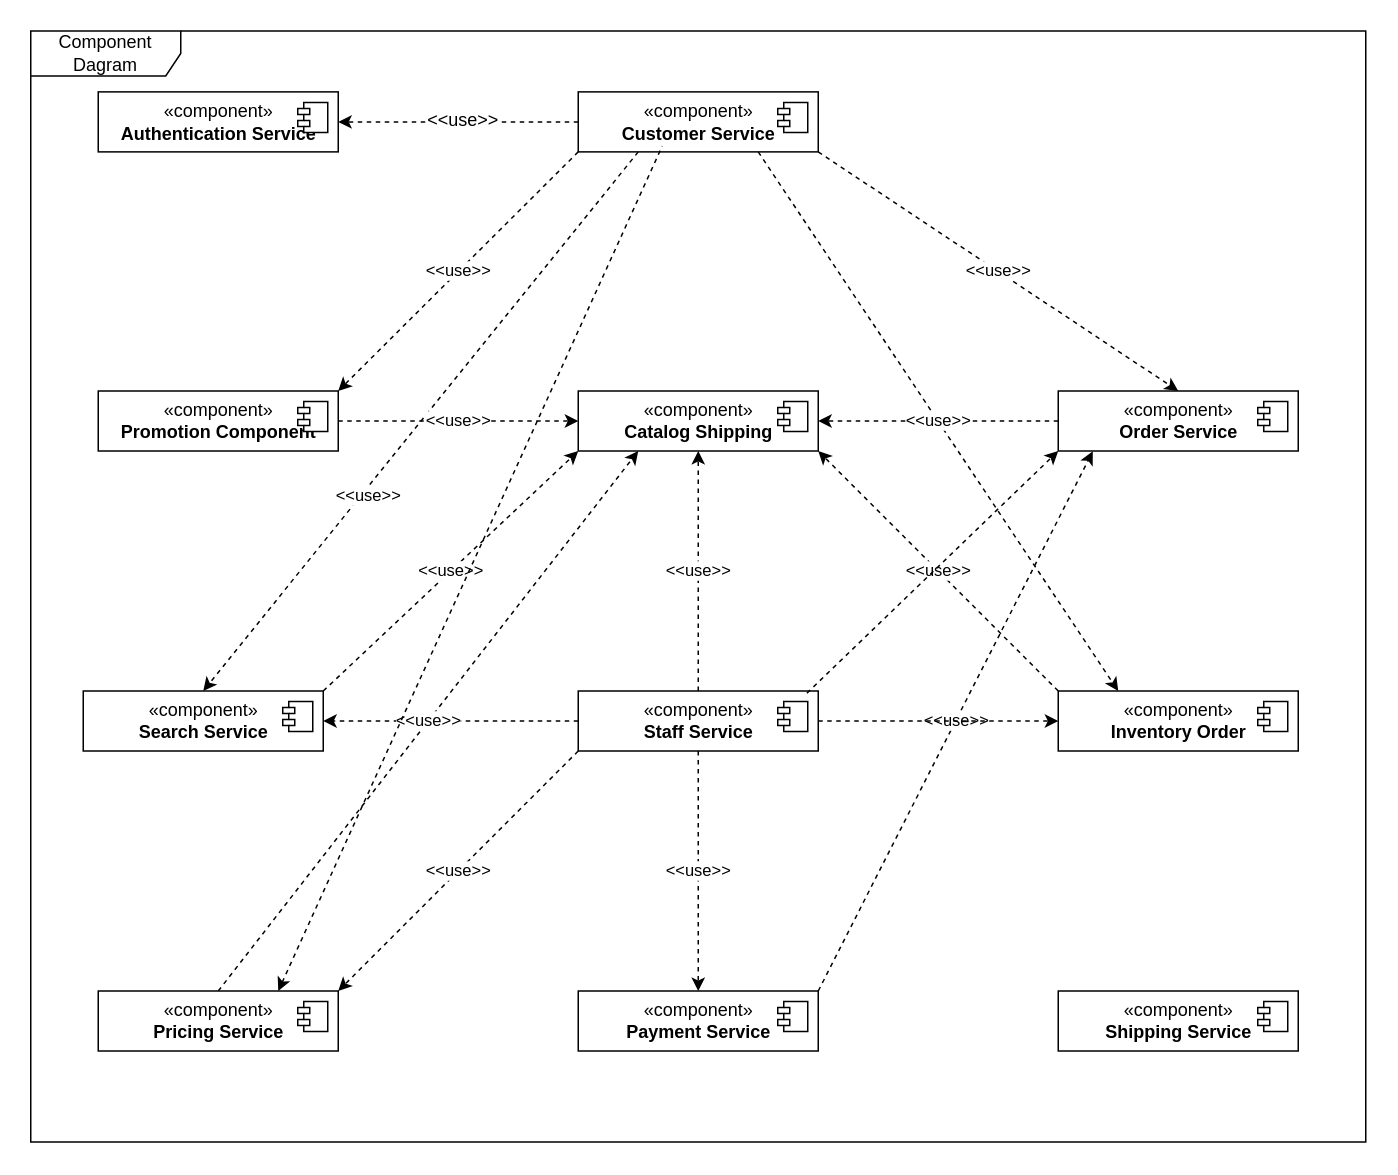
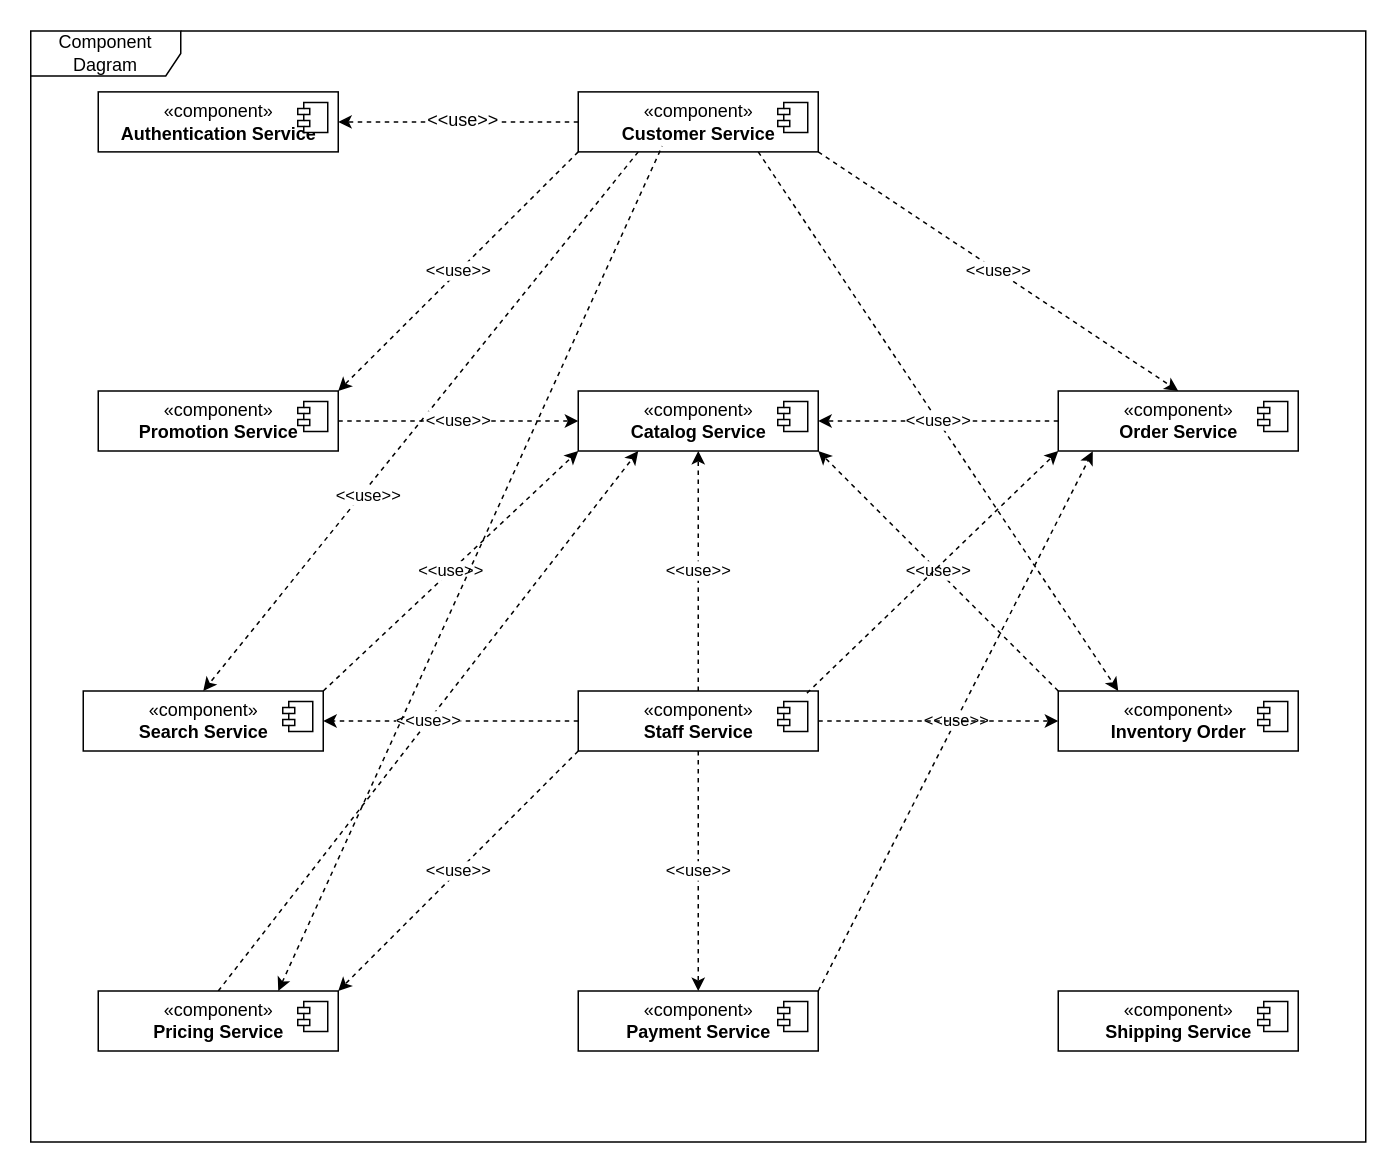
node "«component» Promotion Component": label "«component» Promotion Component" -> "«component» Promotion Service"
node "«component» Catalog Shipping": label "«component» Catalog Shipping" -> "«component» Catalog Service"
